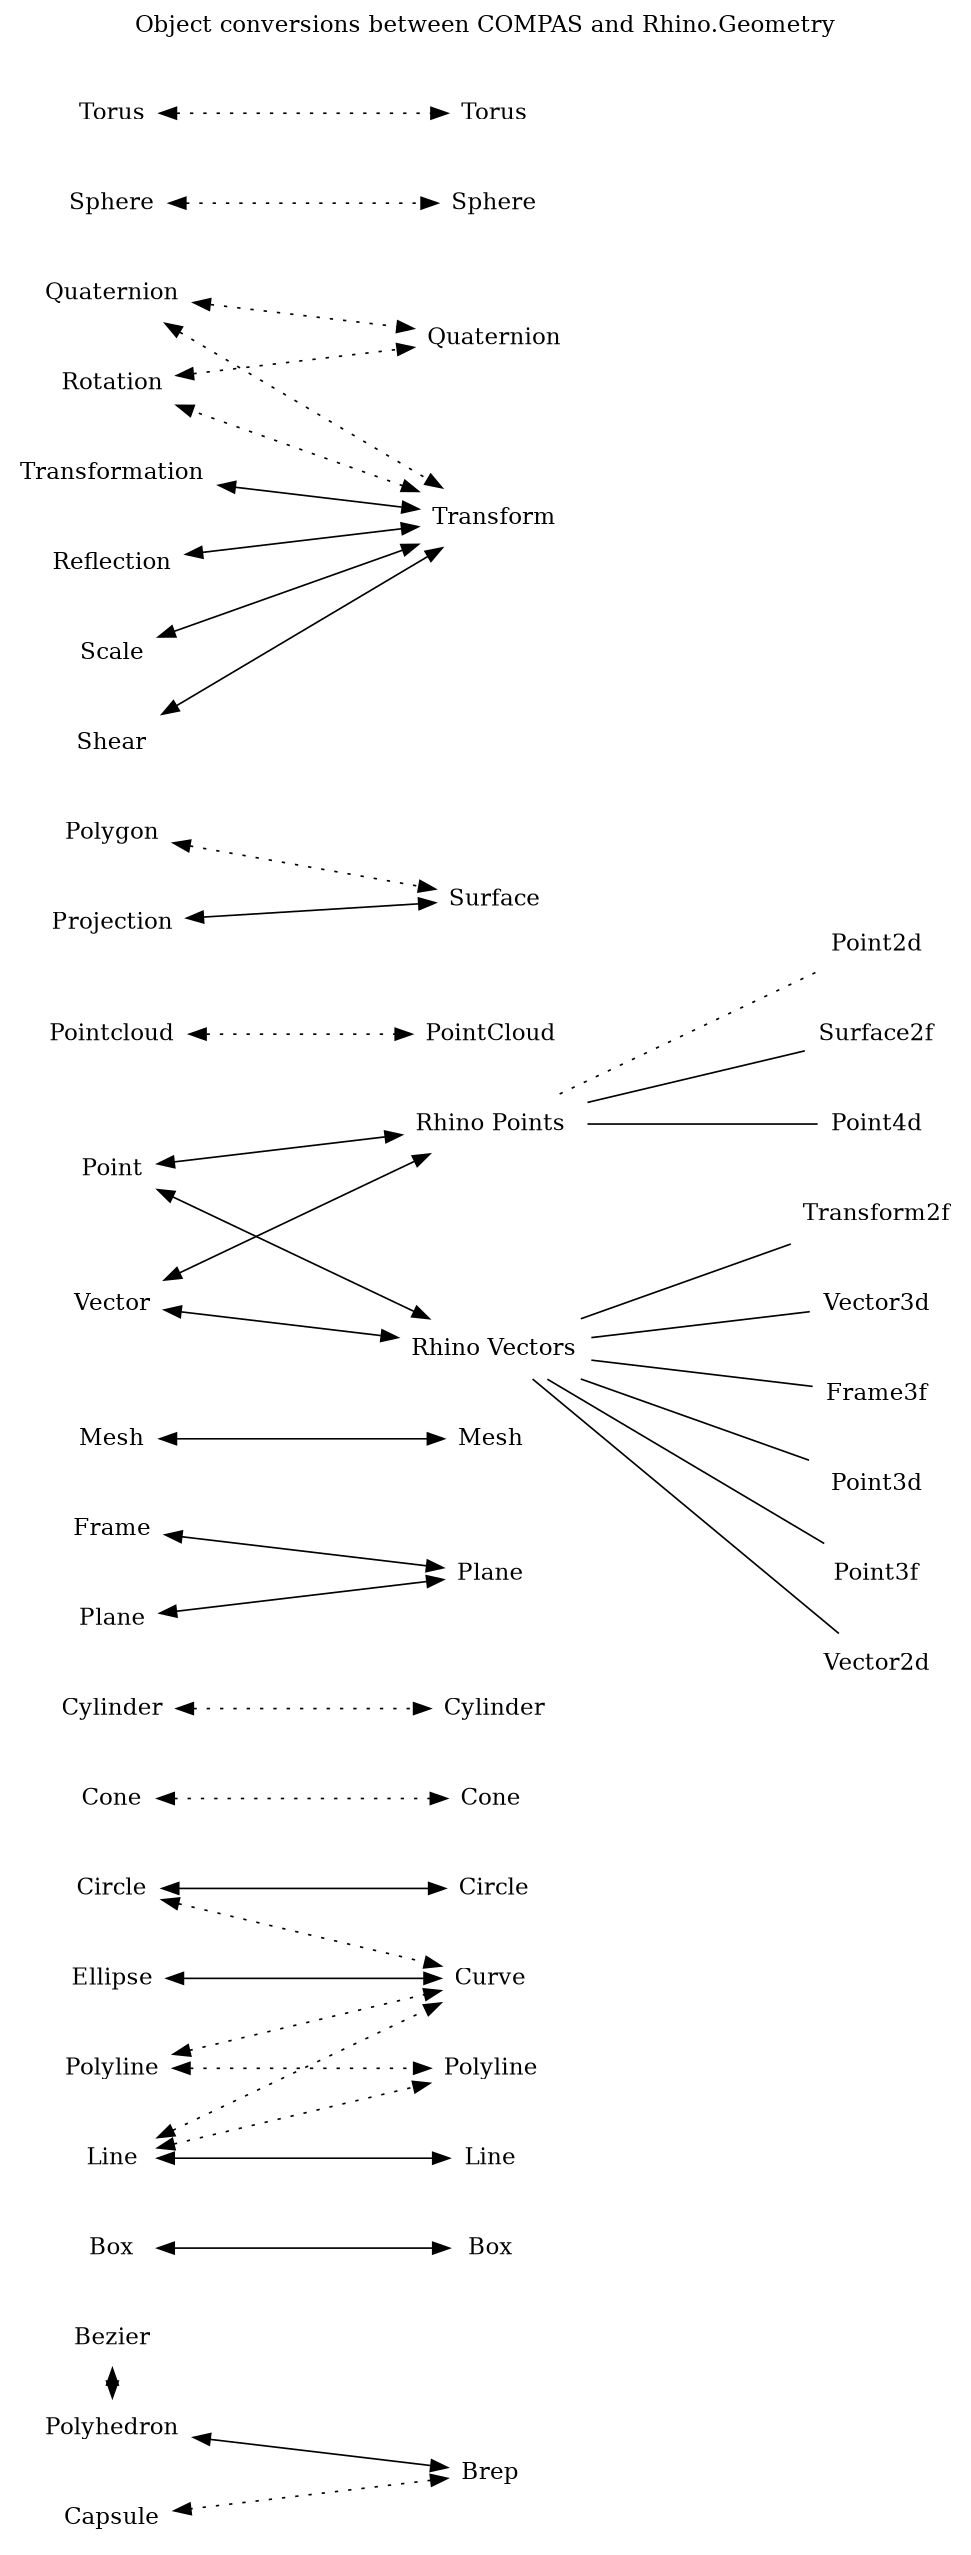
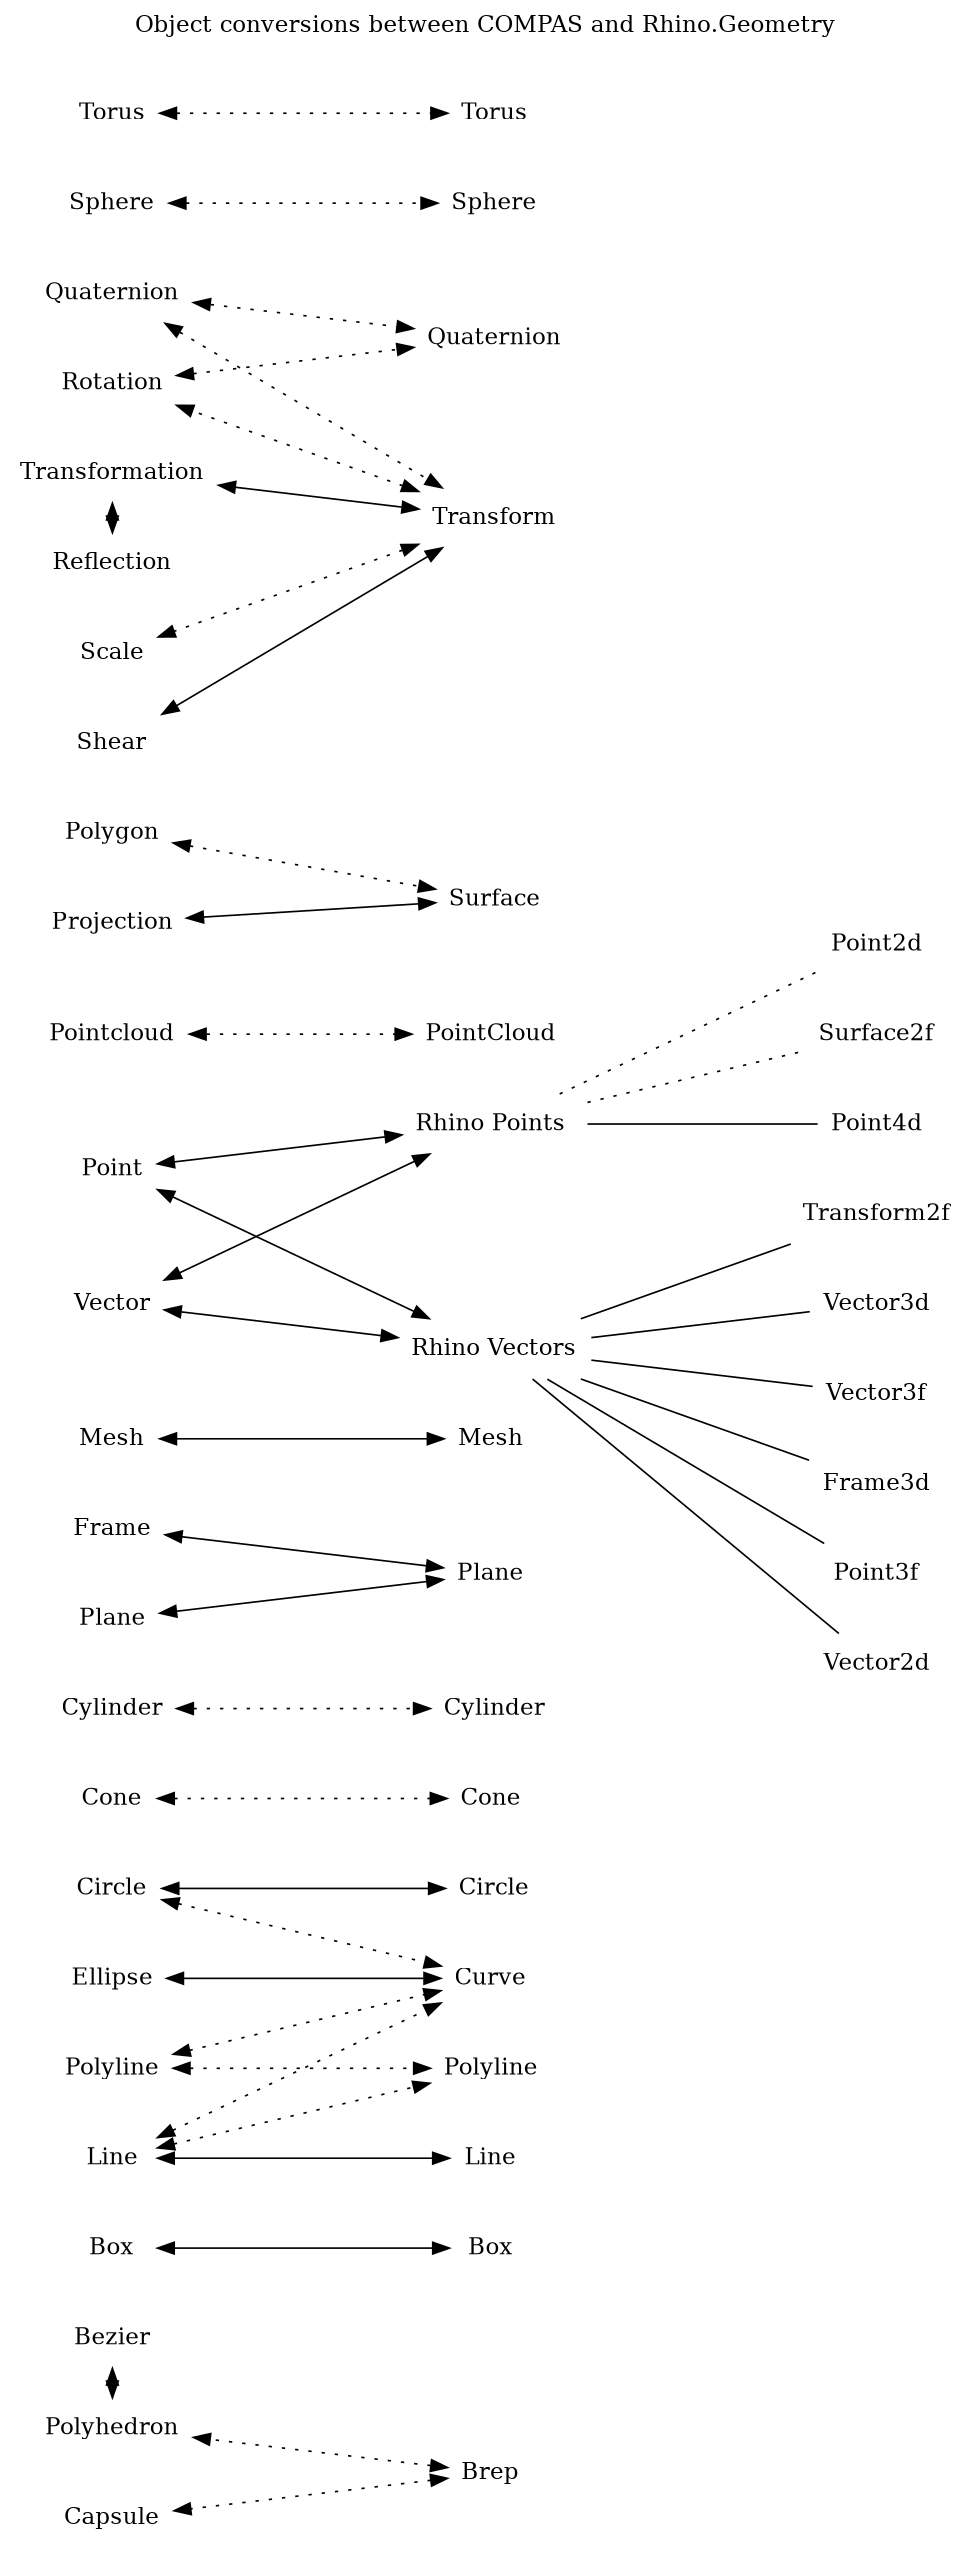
edge "Transform" -- "Reflection": now "Transformation" -- "Reflection"
edge "Transform" -- "Scale": style solid -> dotted
edge "Surface2f" -- "Rhino Points": style solid -> dotted
node "Frame3f": label "Frame3f" -> "Vector3f"
node "Point3d": label "Point3d" -> "Frame3d"
edge "Polyhedron" -- "Brep": style solid -> dotted
